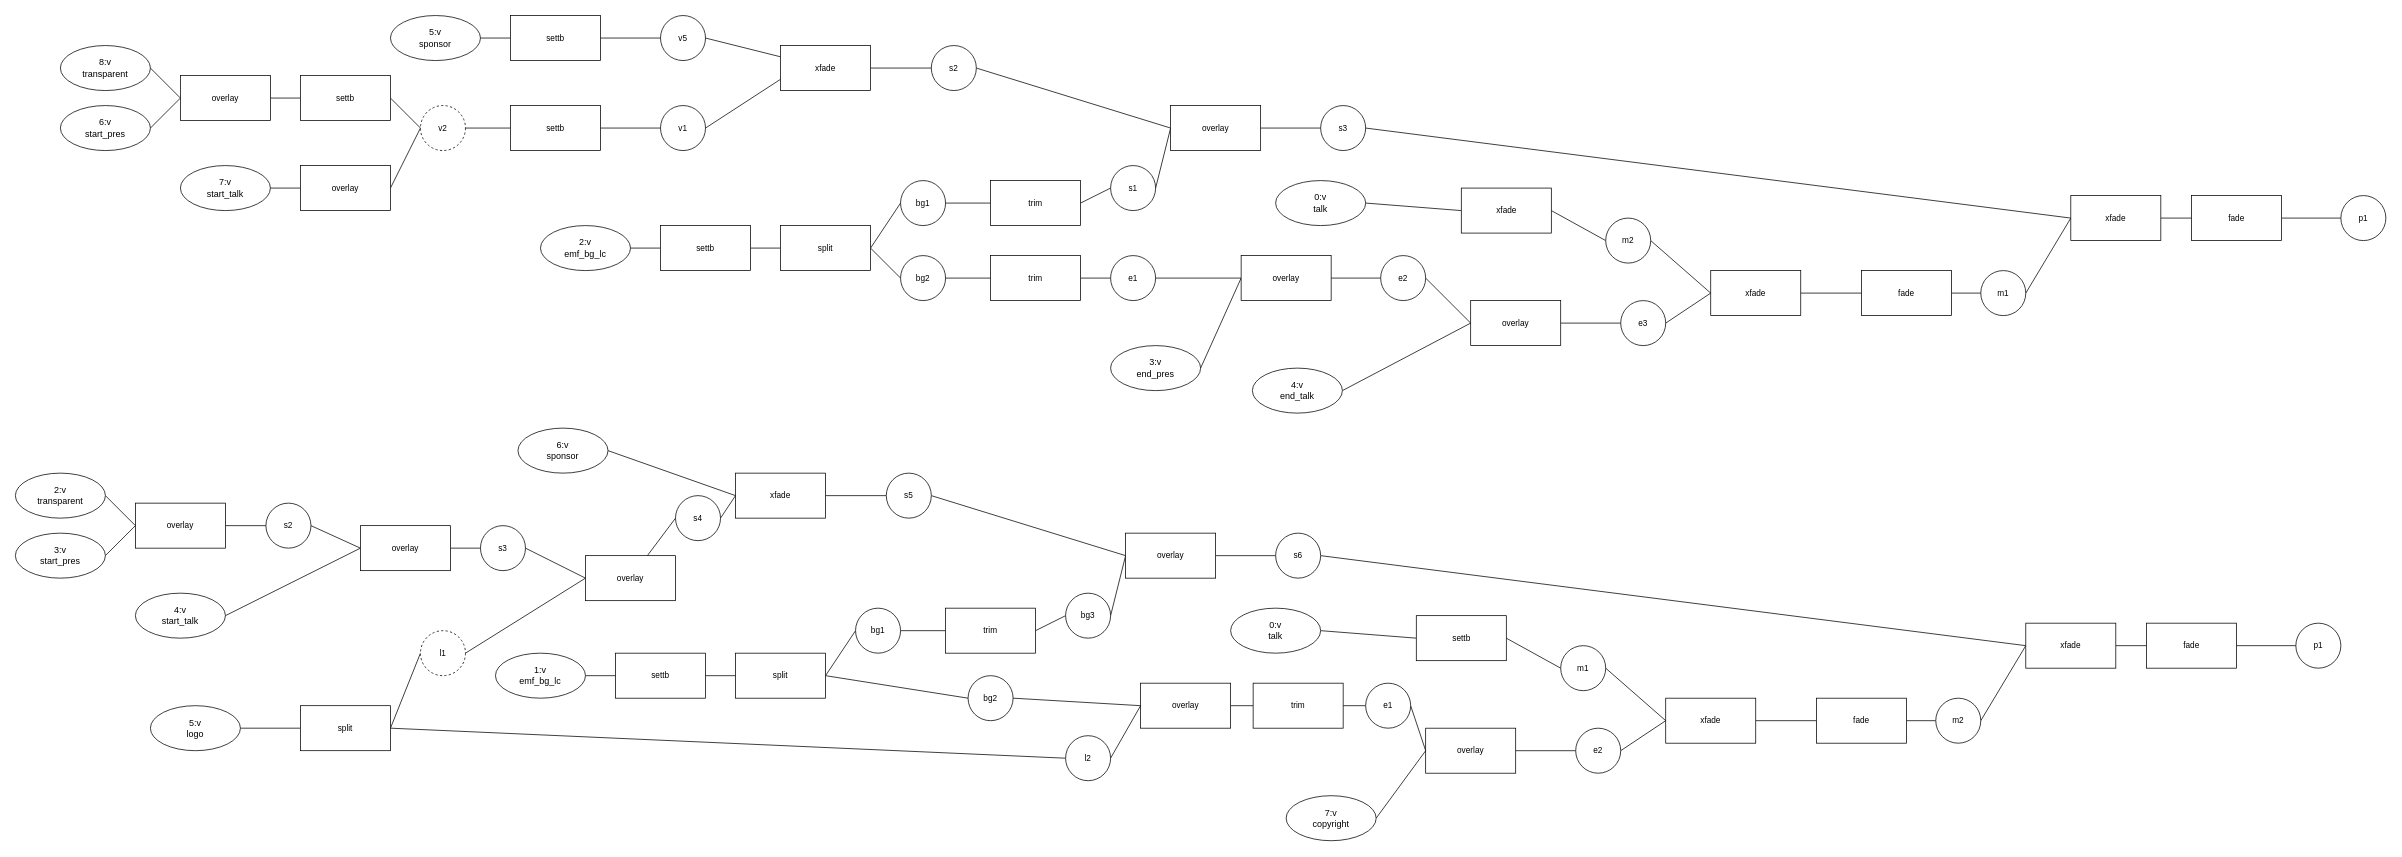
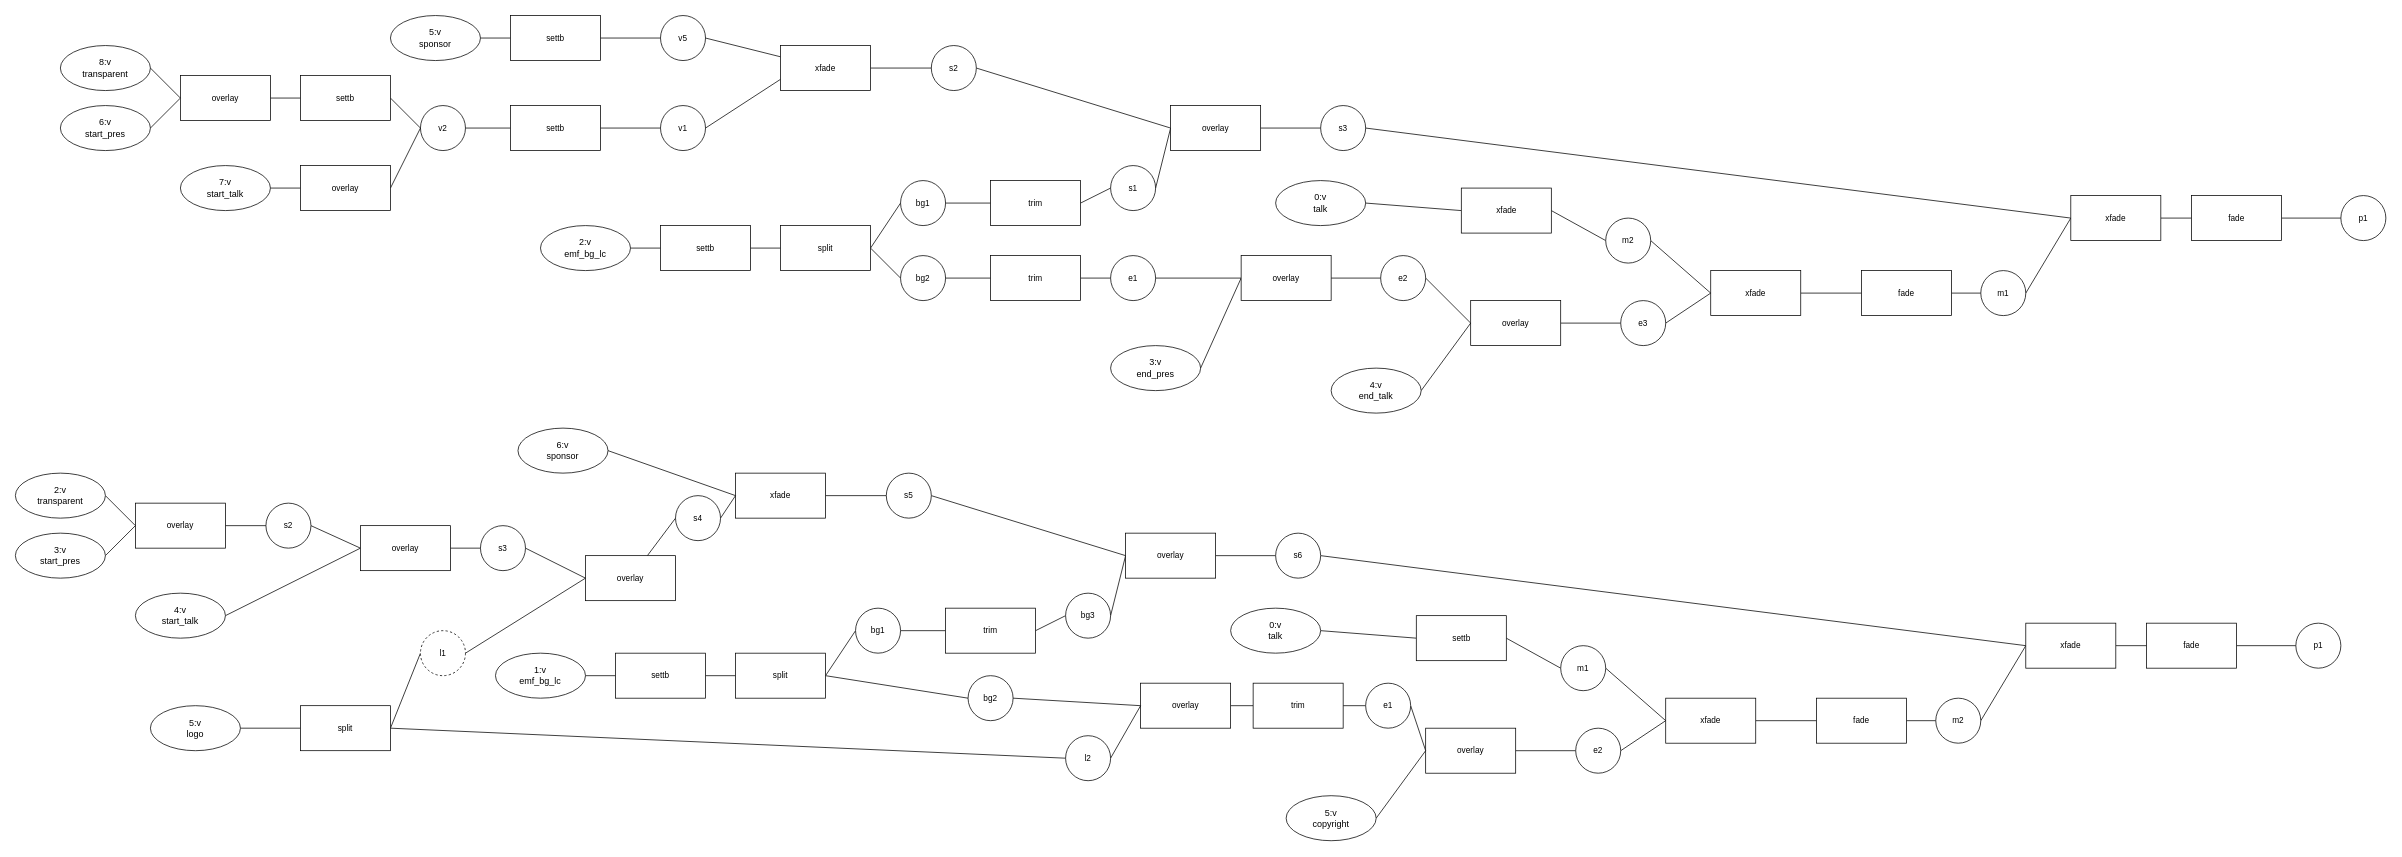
node "v2": style dashed -> solid
node "4:v end_talk": moved (1297, 390) -> (1376, 390)
node "7:v copyright": label "7:v copyright" -> "5:v copyright"
